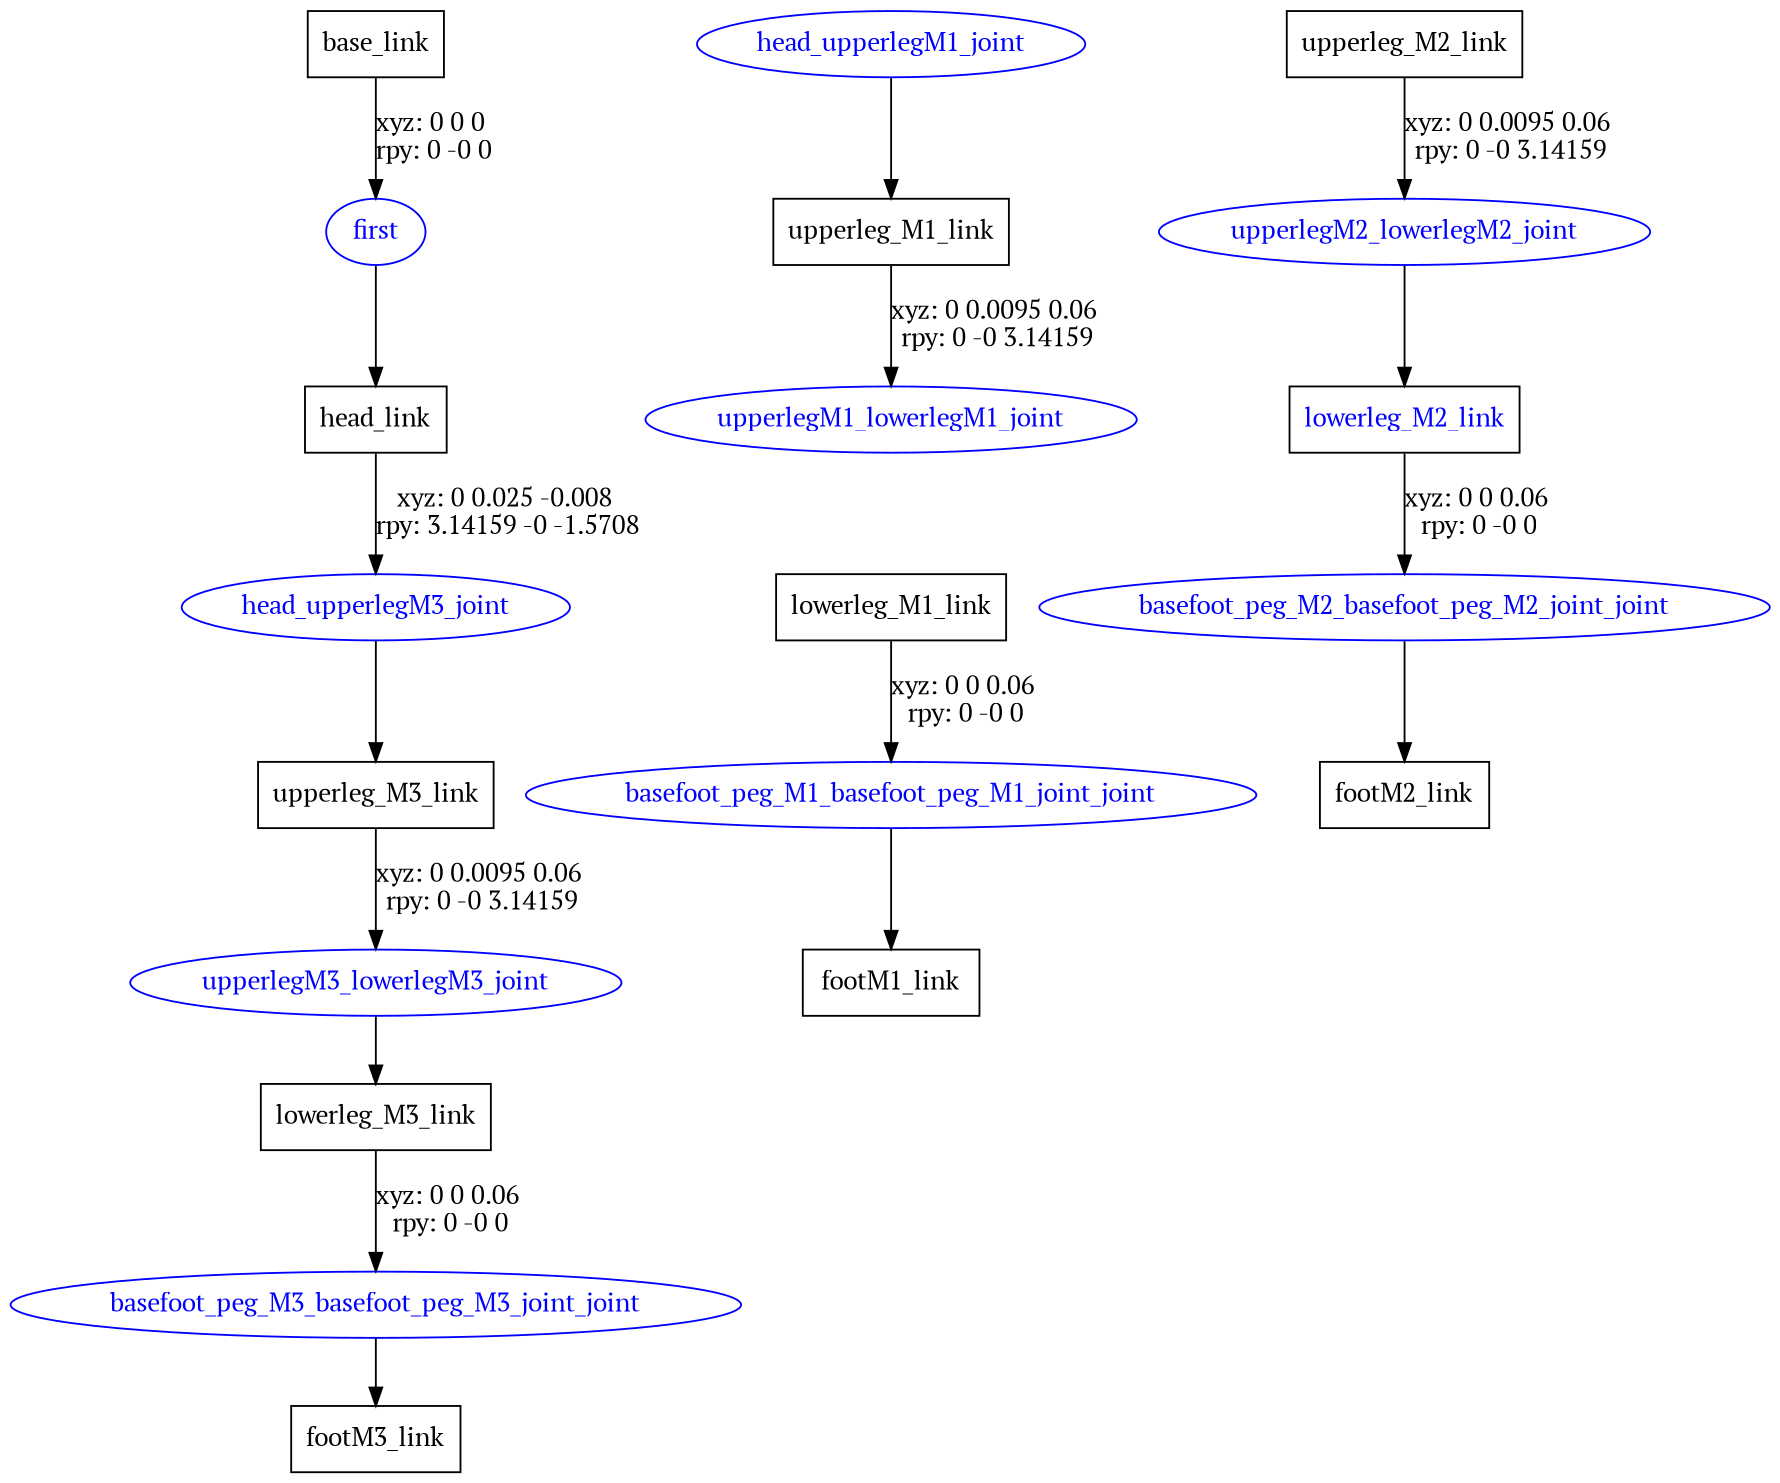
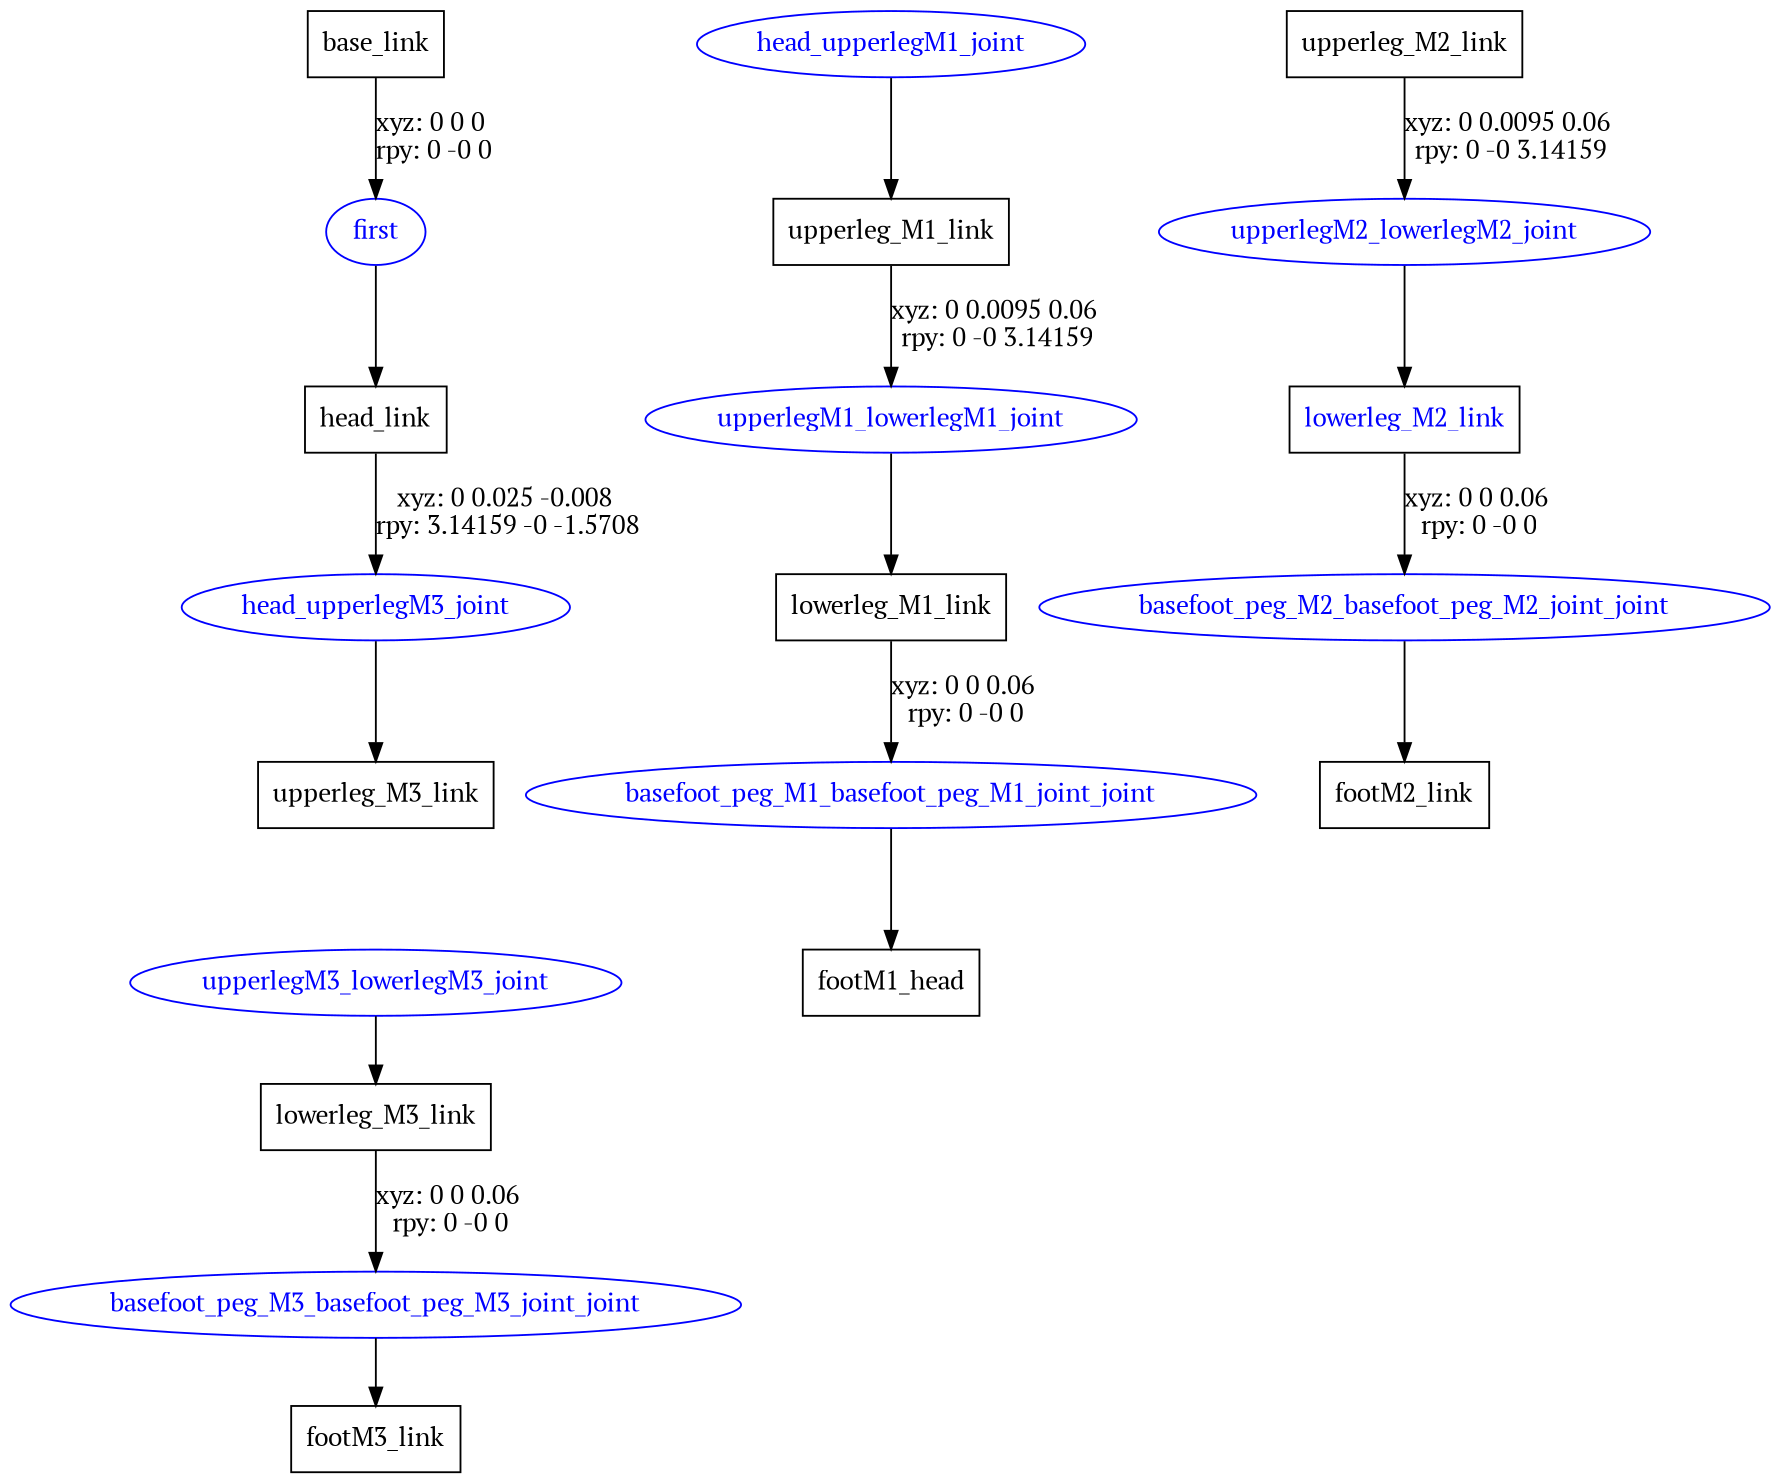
edge "upperlegM1_lowerlegM1_joint" -> "lowerleg_M1_link": added
edge "upperleg_M3_link" -> "upperlegM3_lowerlegM3_joint": removed, label "xyz: 0 0.0095 0.06 rpy: 0 -0 3.14159"
node "footM1_link": label "footM1_link" -> "footM1_head"
